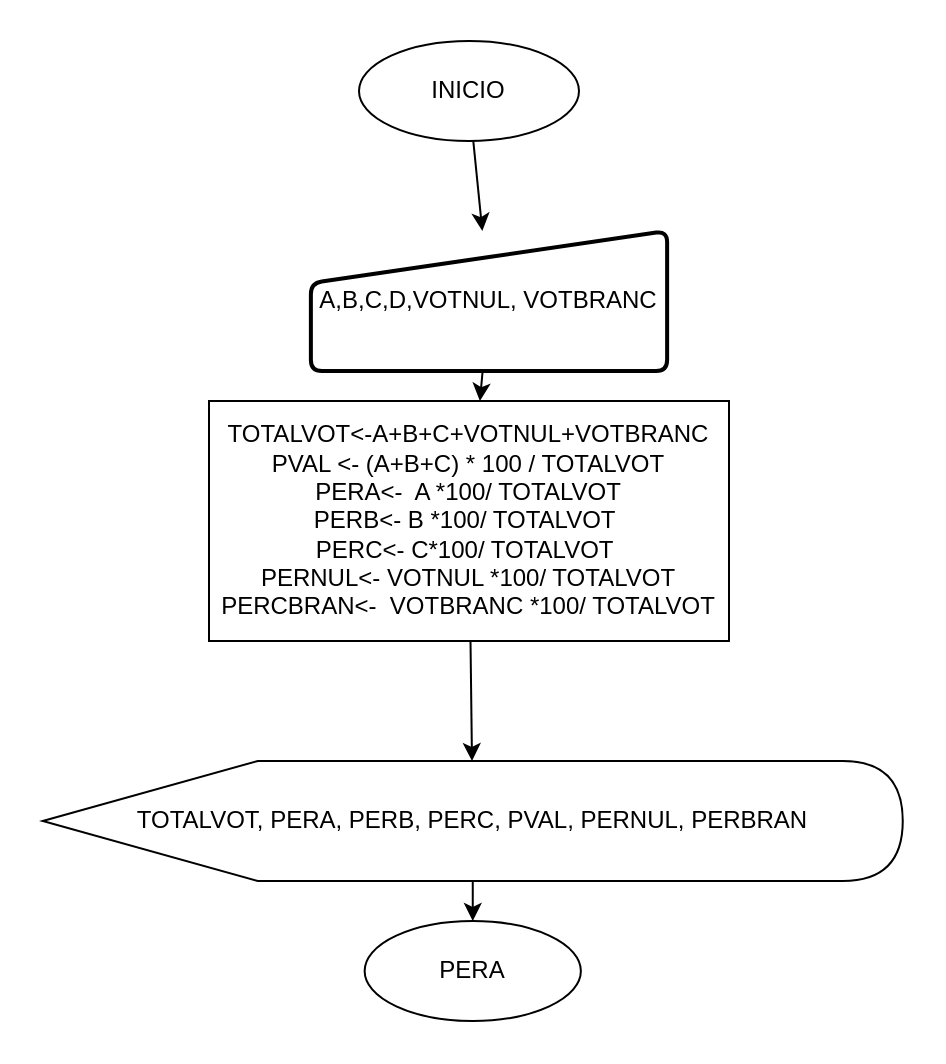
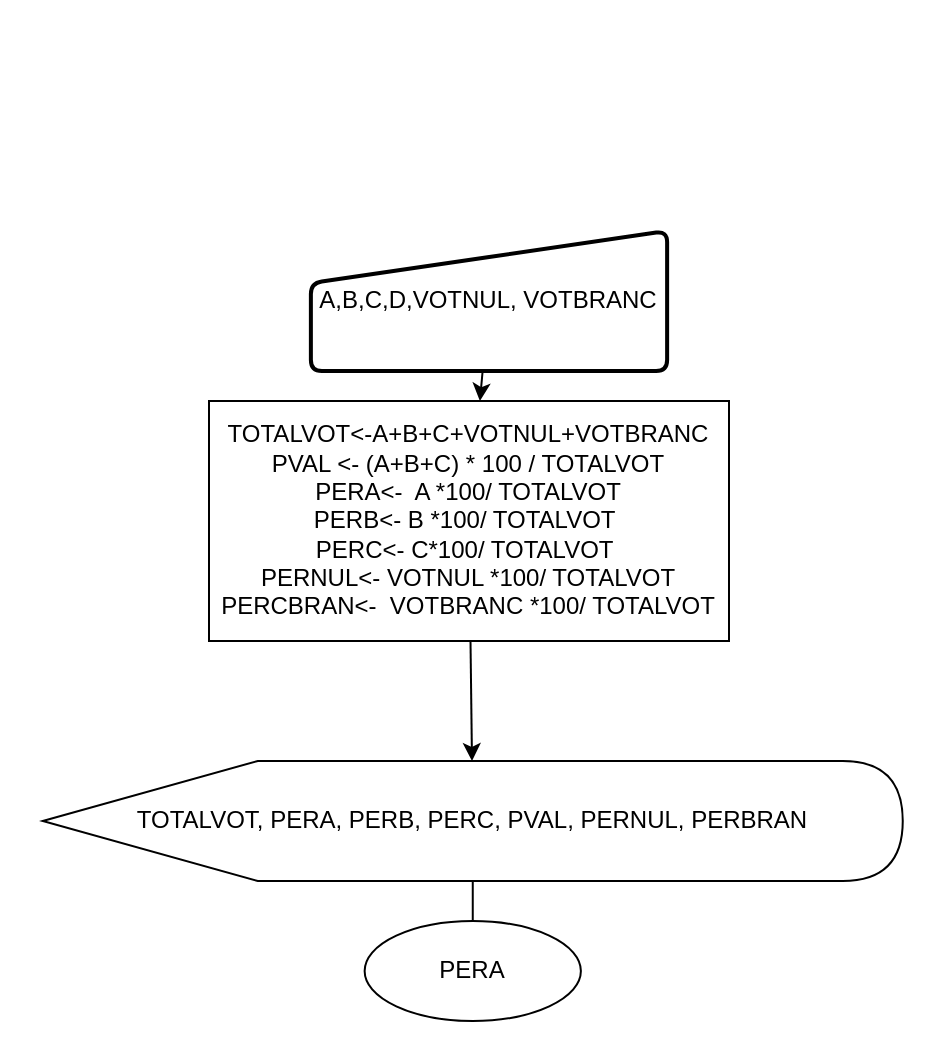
node "INICIO": removed
edge "INICIO" -> "A,B,C,D,VOTNUL, VOTBRANC": removed
edge "TOTALVOT, PERA, PERB, PERC, PVAL, PERNUL, PERBRAN" -> "PERA": arrowhead classic -> none
